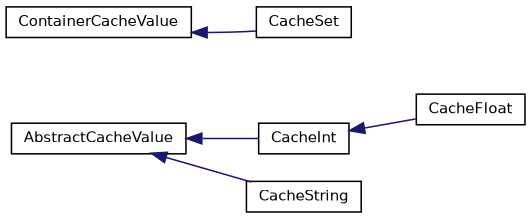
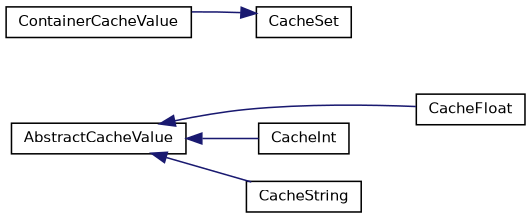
edge "CacheSet" -> "ContainerCacheValue": reversed
edge "CacheFloat" -> "CacheInt": now "CacheFloat" -> "AbstractCacheValue"
